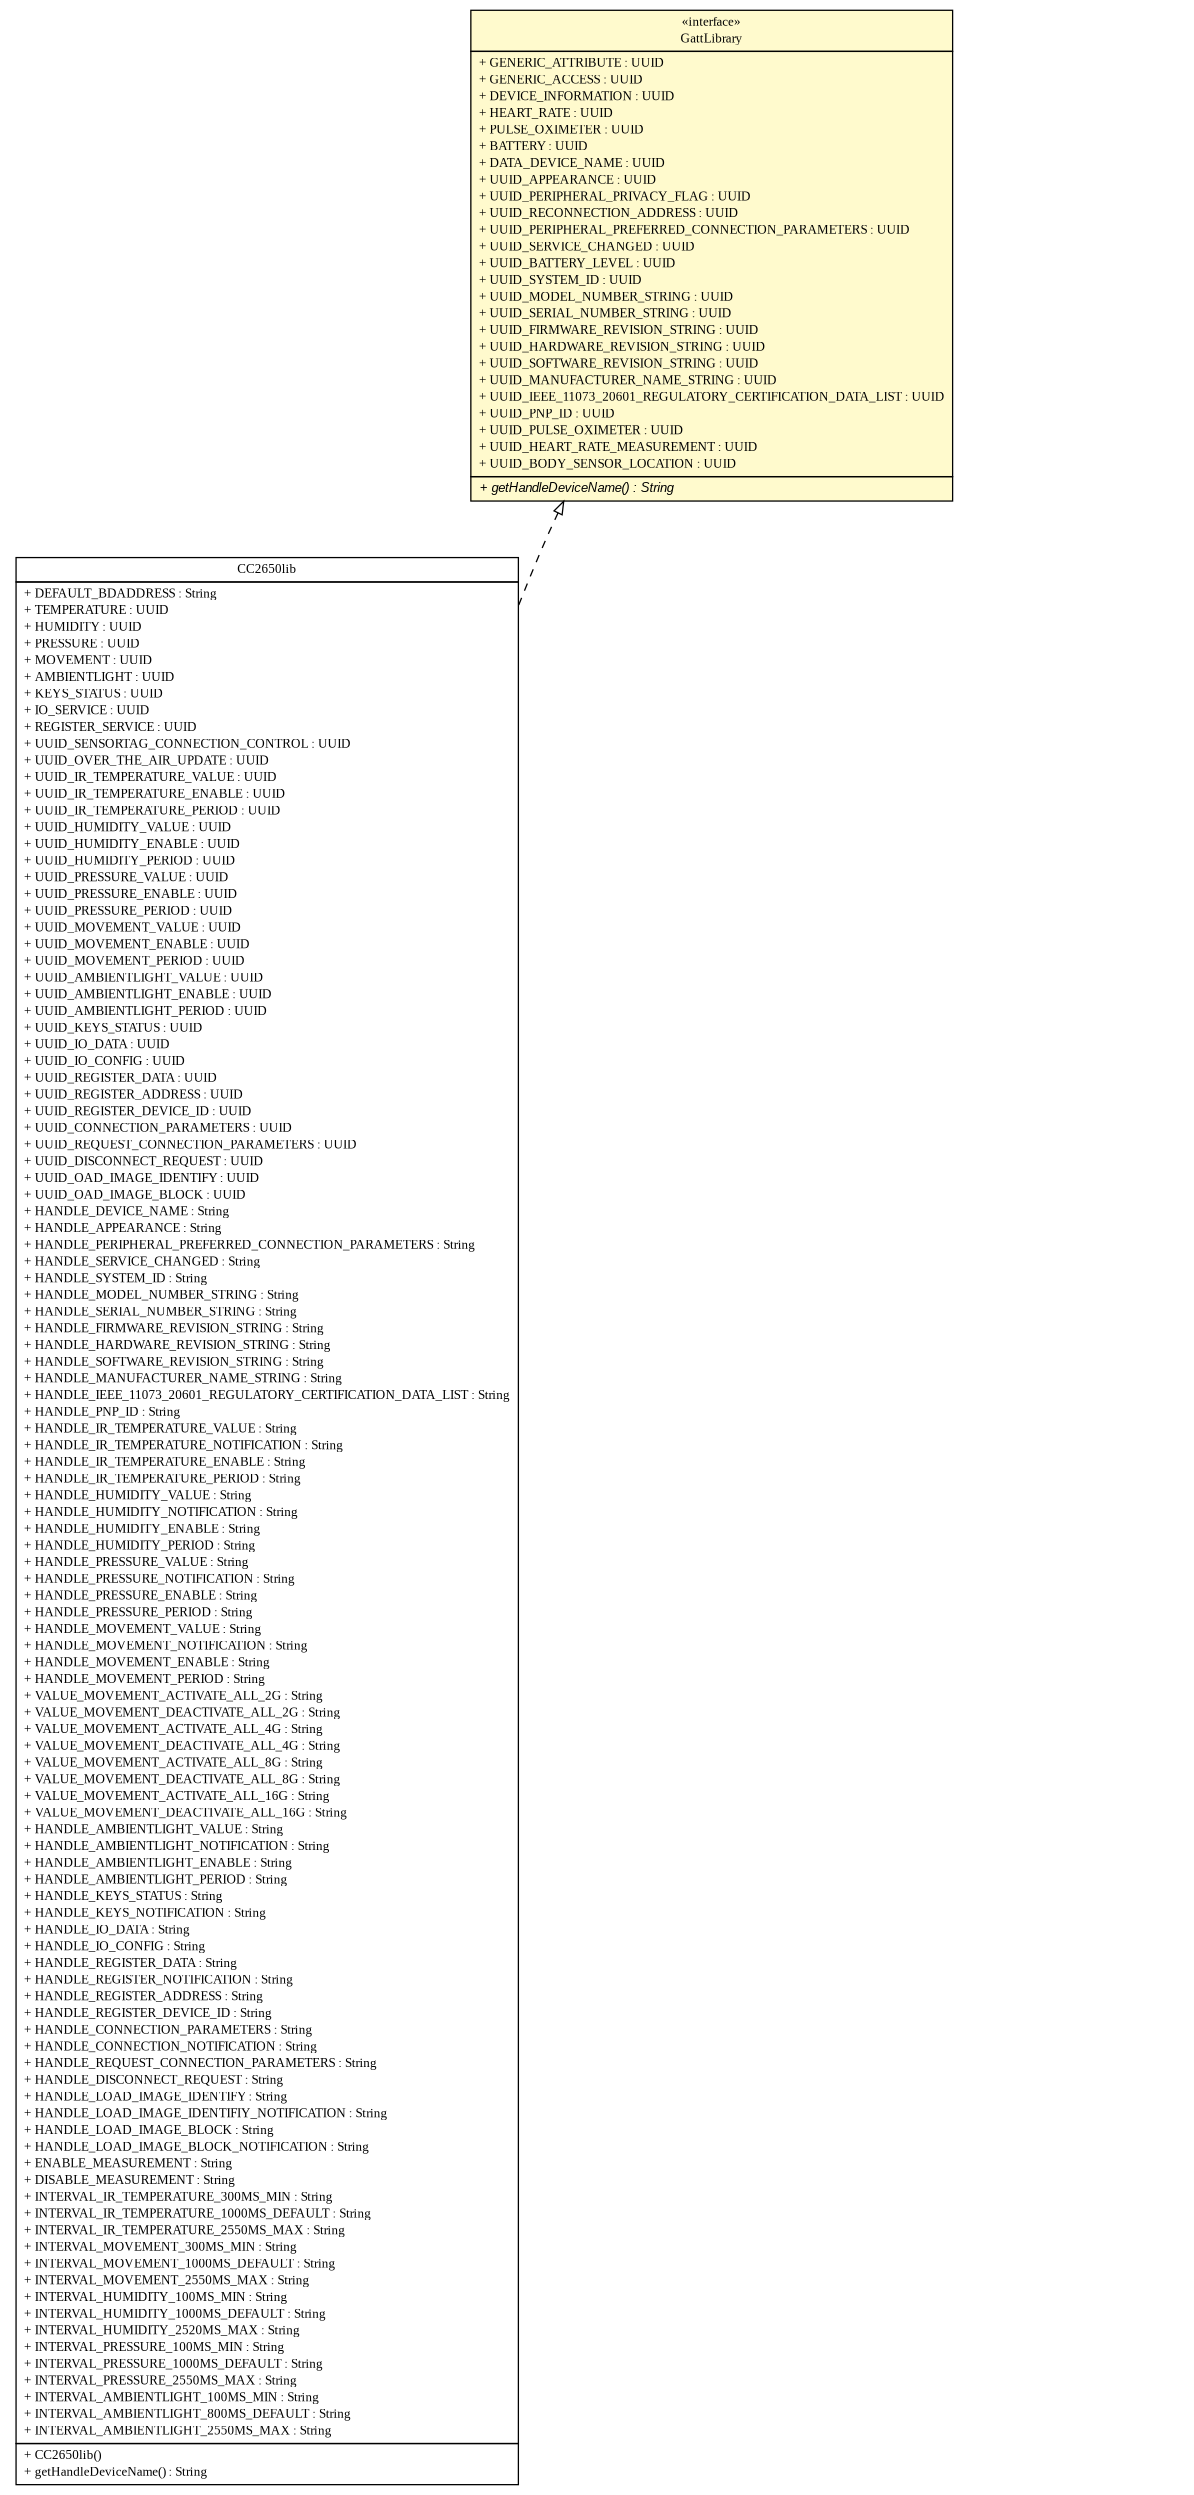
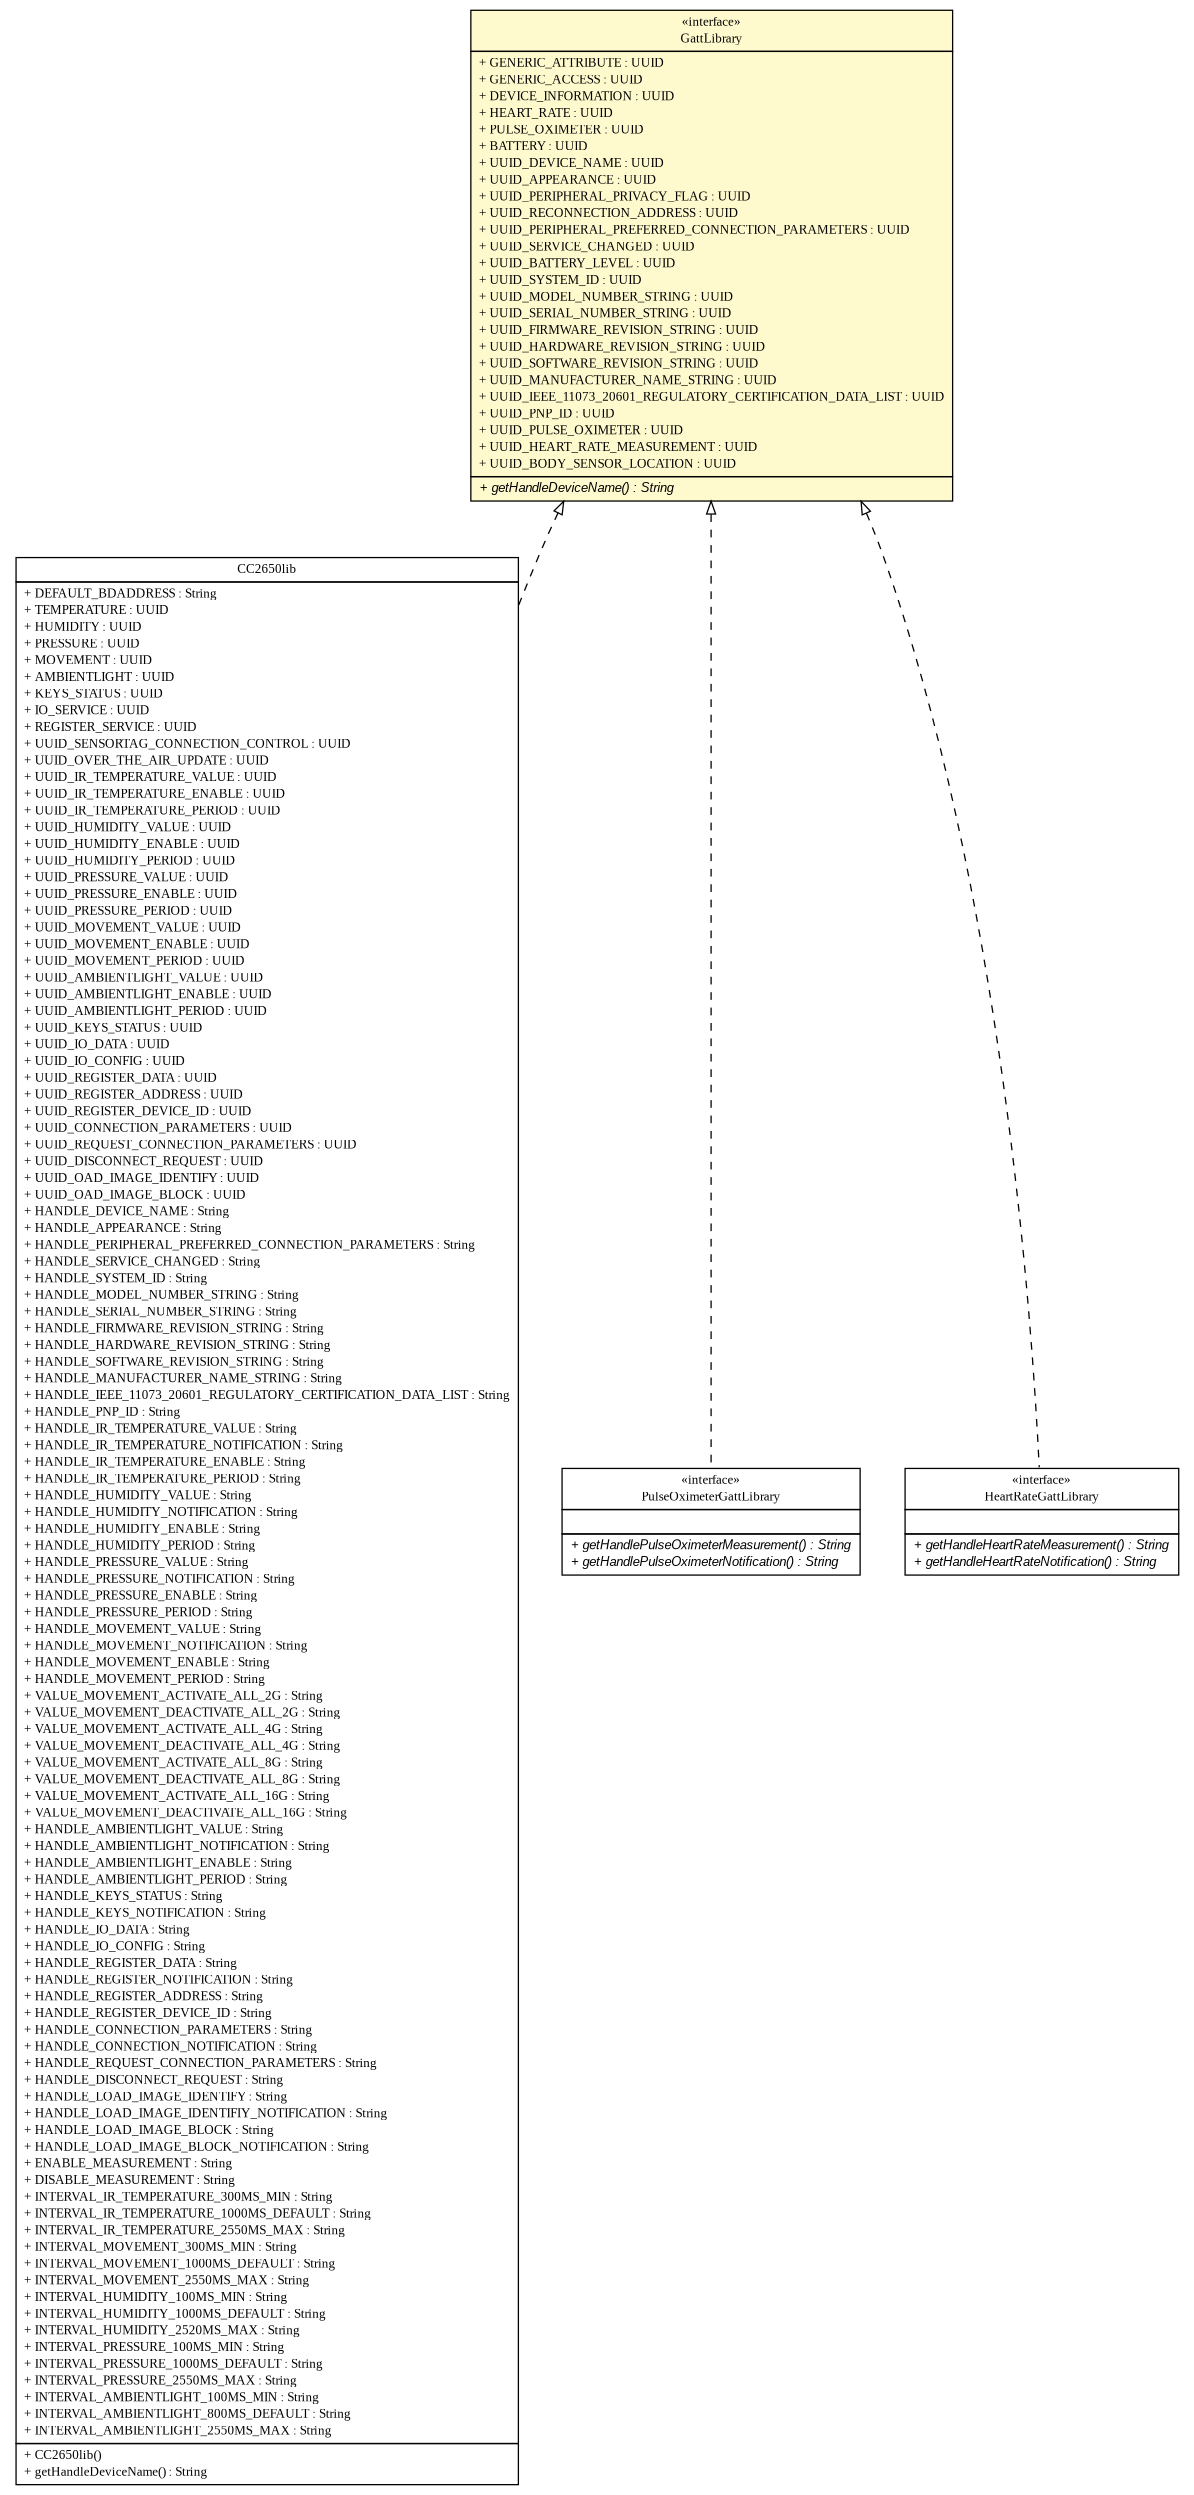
node "GattLibrary": text "+ DATA_DEVICE_NAME : UUID" -> "+ UUID_DEVICE_NAME : UUID"
node "PulseOximeterGattLibrary": added
node "HeartRateGattLibrary": added
